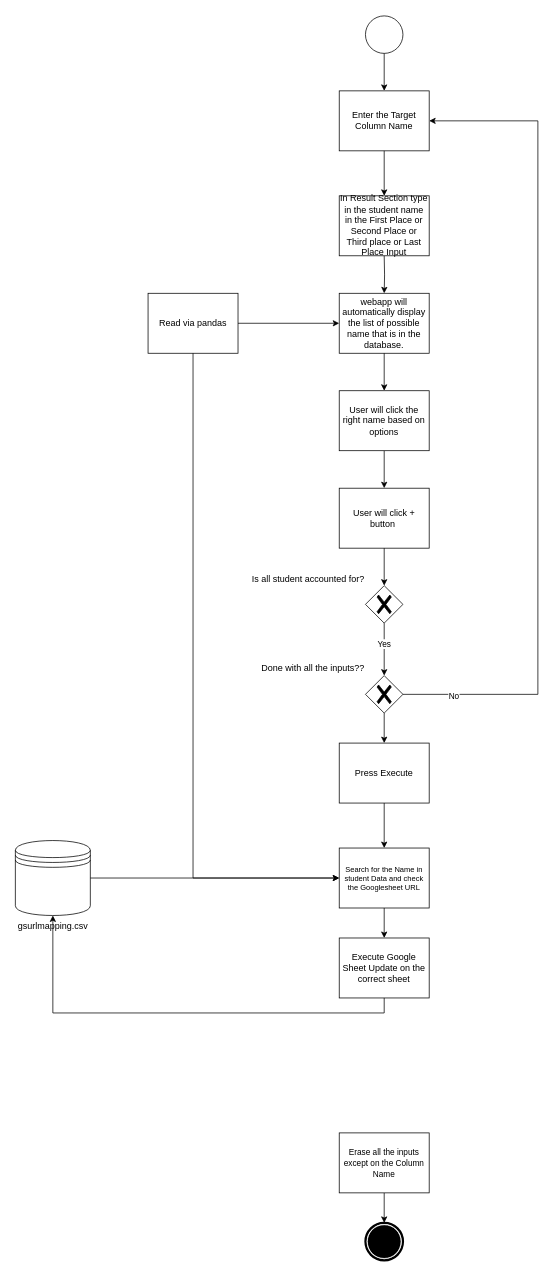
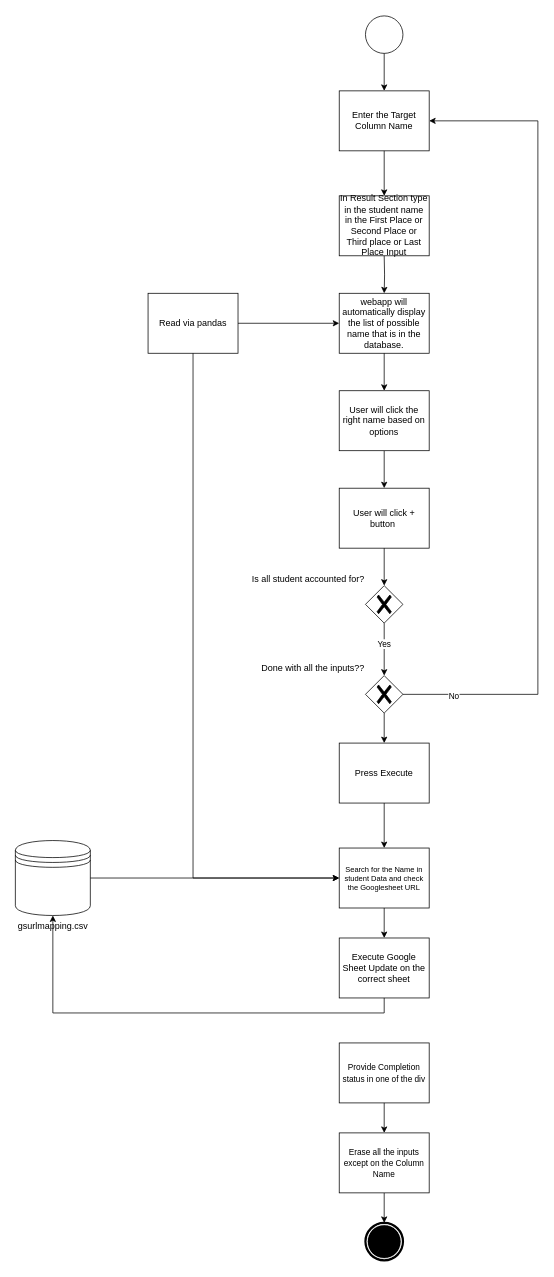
node "Provide Completion status in one of the div": added
edge "Provide Completion status in one of the div" -> "Erase all the inputs except on the Column Name": added
